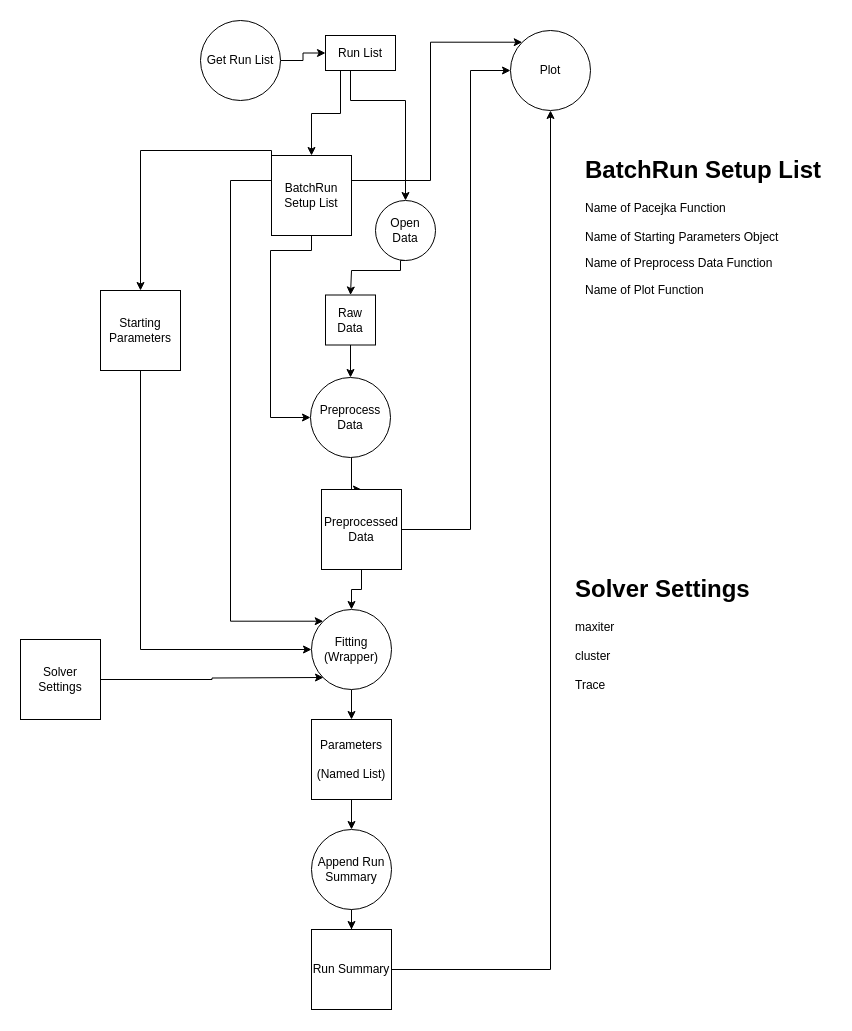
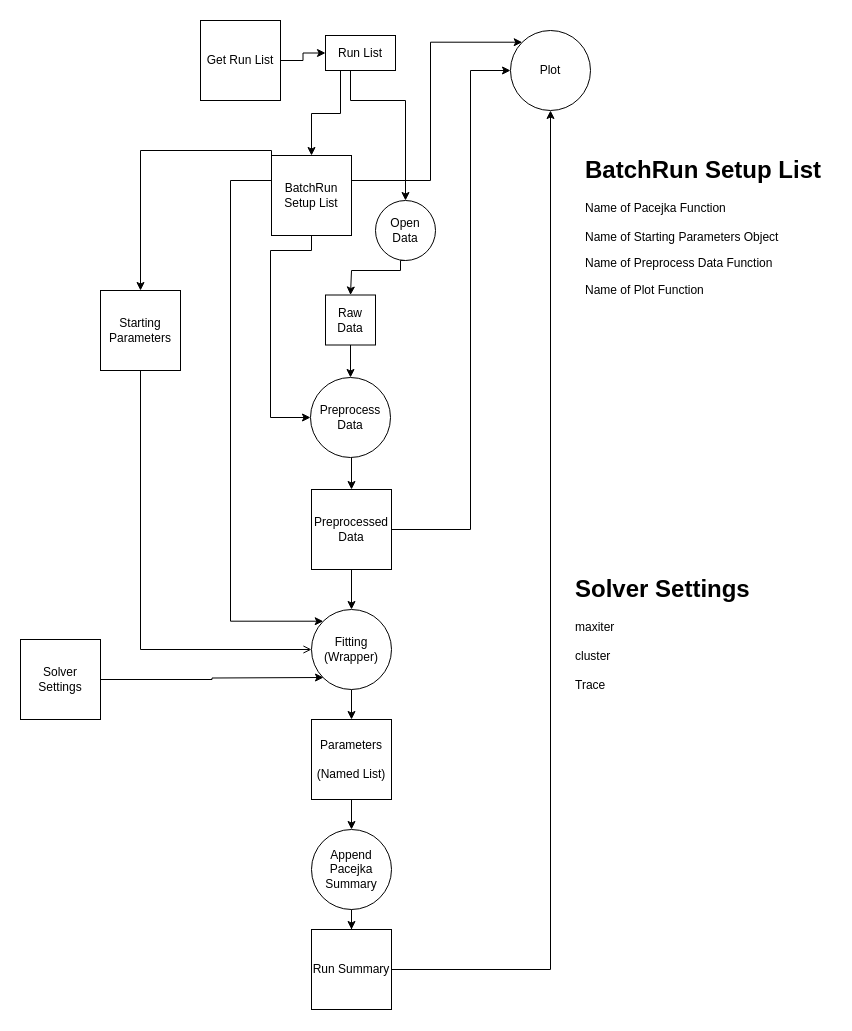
node "Get Run List": shape ellipse -> rectangle
node "Preprocessed Data": moved (362, 530) -> (352, 530)
edge "Starting Parameters" -> "Fitting (Wrapper)": arrowhead classic -> open
node "Append Run Summary": label "Append Run Summary" -> "Append Pacejka Summary"
